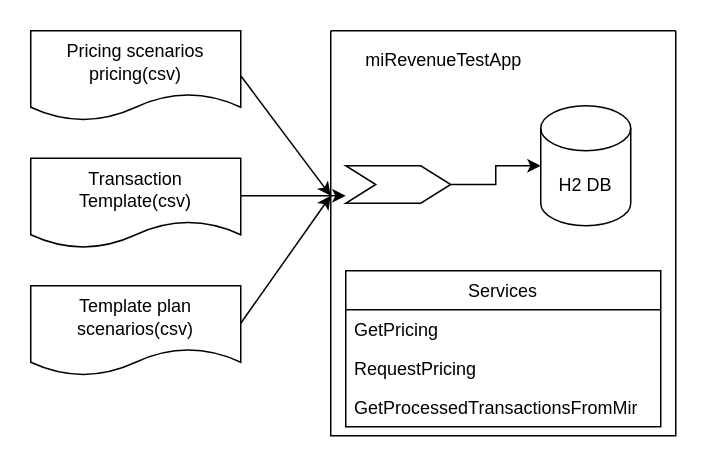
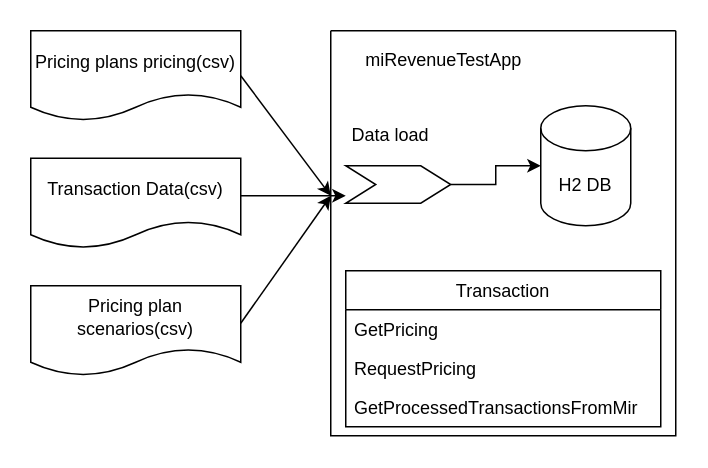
node "Pricing scenarios pricing(csv)": label "Pricing scenarios pricing(csv)" -> "Pricing plans pricing(csv)"
node "Data load": added
node "Transaction Template(csv)": label "Transaction Template(csv)" -> "Transaction Data(csv)"
node "Services": label "Services" -> "Transaction"
node "Template plan scenarios(csv)": label "Template plan scenarios(csv)" -> "Pricing plan scenarios(csv)"
